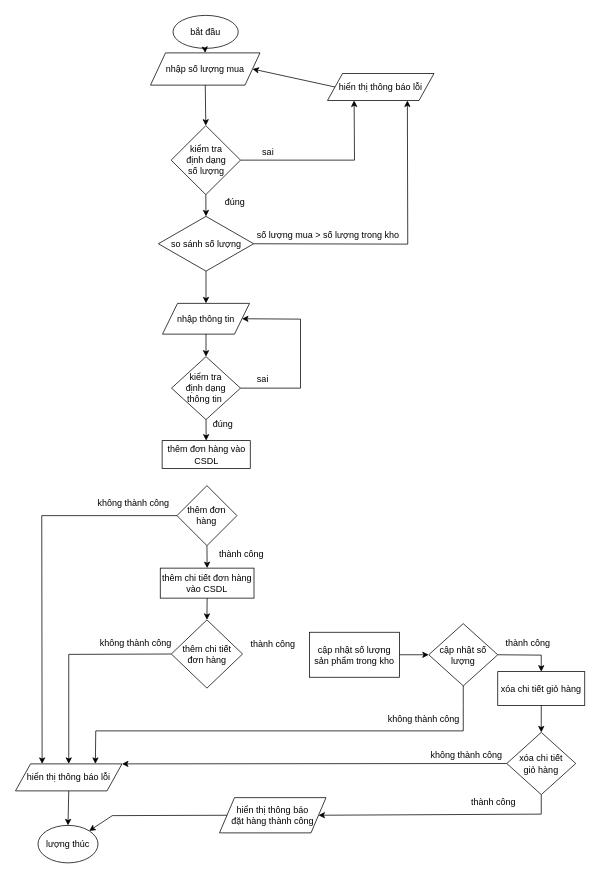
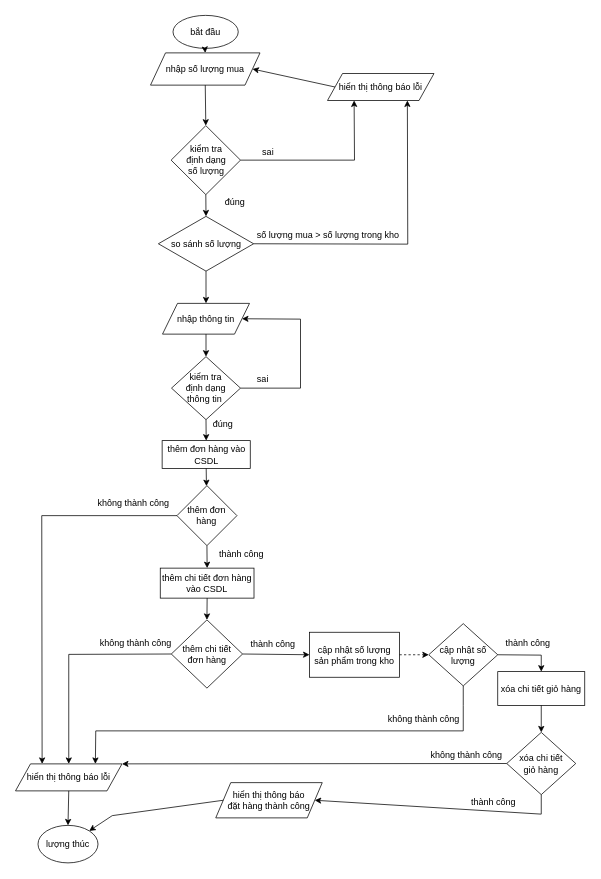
edge "thêm đơn hàng vào CSDL" -> "thêm đơn hàng": added
edge "thêm chi tiết đơn hàng" -> "cập nhật số lượng sản phẩm trong kho": added
edge "cập nhật số lượng sản phẩm trong kho" -> "cập nhật số lượng": style solid -> dashed
node "hiển thị thông báo đặt hàng thành công": moved (273, 815) -> (269, 800)
